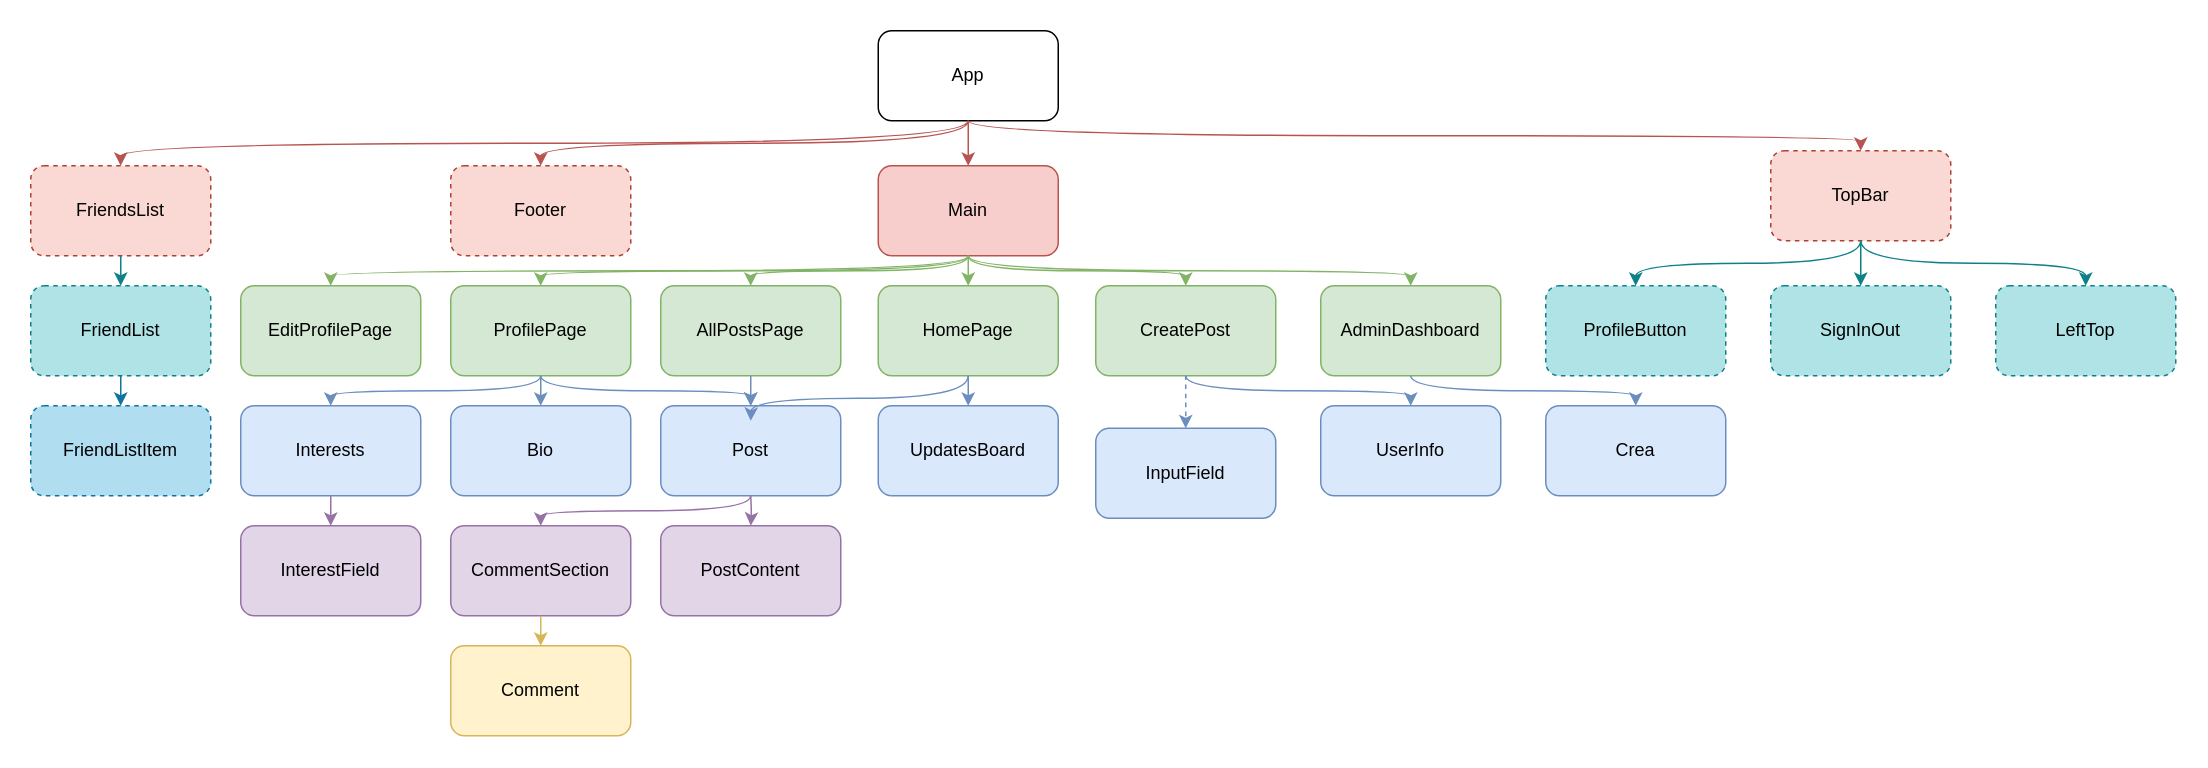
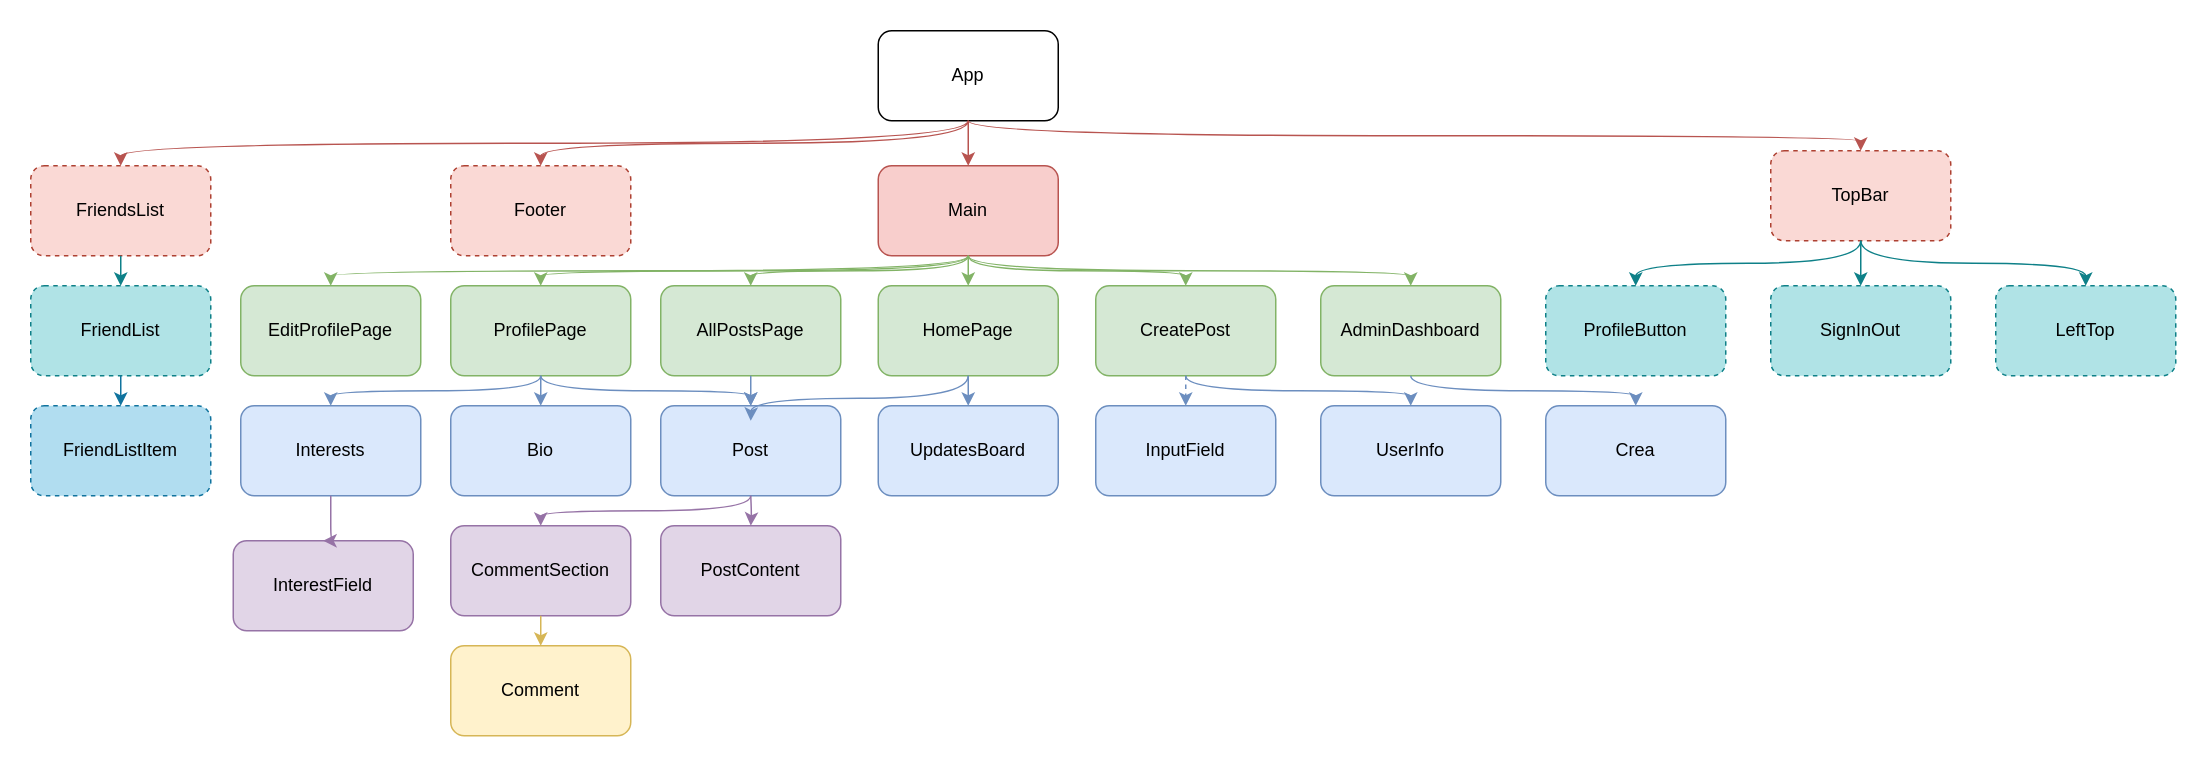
node "InputField": moved (1186, 473) -> (1186, 451)
node "InterestField": moved (331, 571) -> (323, 586)
